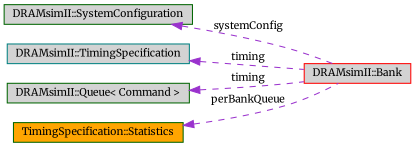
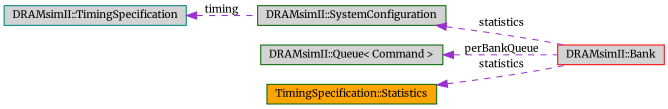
edge "DRAMsimII::Bank" -> "DRAMsimII::SystemConfiguration": label "systemConfig" -> "statistics"
edge "DRAMsimII::Bank" -> "DRAMsimII::TimingSpecification": now "DRAMsimII::SystemConfiguration" -> "DRAMsimII::TimingSpecification"
edge "DRAMsimII::Bank" -> "DRAMsimII::Queue< Command >": label "timing" -> "perBankQueue"
edge "DRAMsimII::Bank" -> "TimingSpecification::Statistics": label "perBankQueue" -> "statistics"
